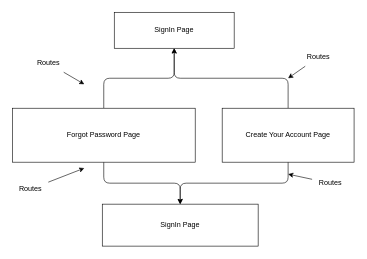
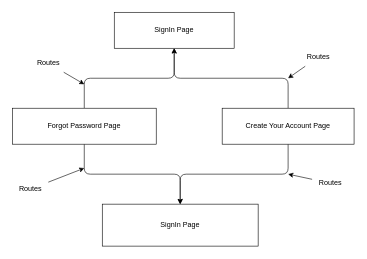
node "Forgot Password Page": size 183x54 -> 144x36
node "Create Your Account Page": size 132x54 -> 132x36
